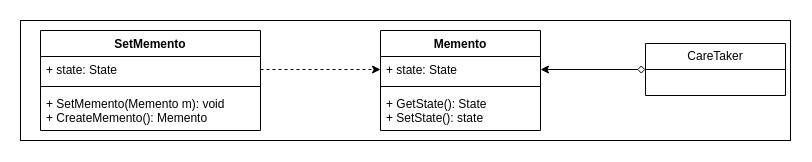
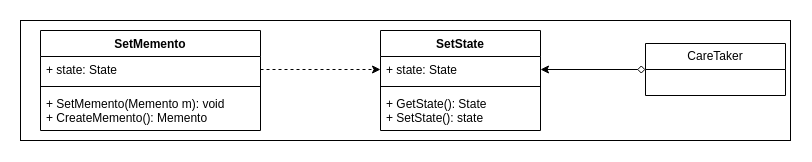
node "Memento": label "Memento" -> "SetState"
